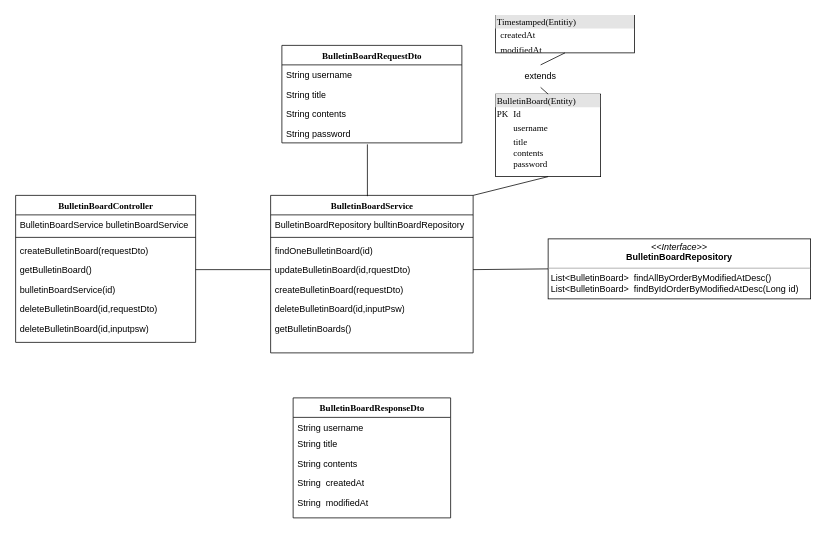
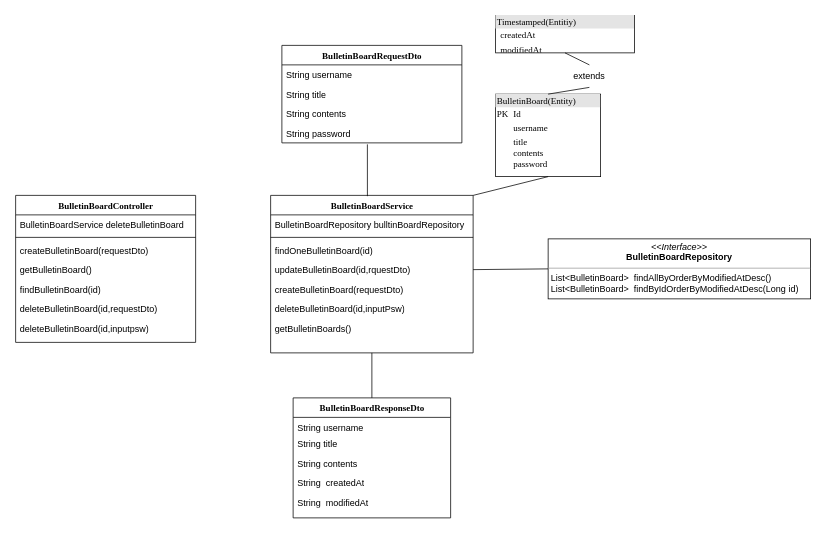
node "extends": moved (540, 76) -> (589, 76)
node "BulletinBoardService bulletinBoardService": label "BulletinBoardService bulletinBoardService" -> "BulletinBoardService deleteBulletinBoard"
edge "getBulletinBoard()" -- "updateBulletinBoard(id,rquestDto)": removed
node "bulletinBoardService(id)": label "bulletinBoardService(id)" -> "findBulletinBoard(id)"
edge "BulletinBoardService" -- "BulletinBoardResponseDto": added
